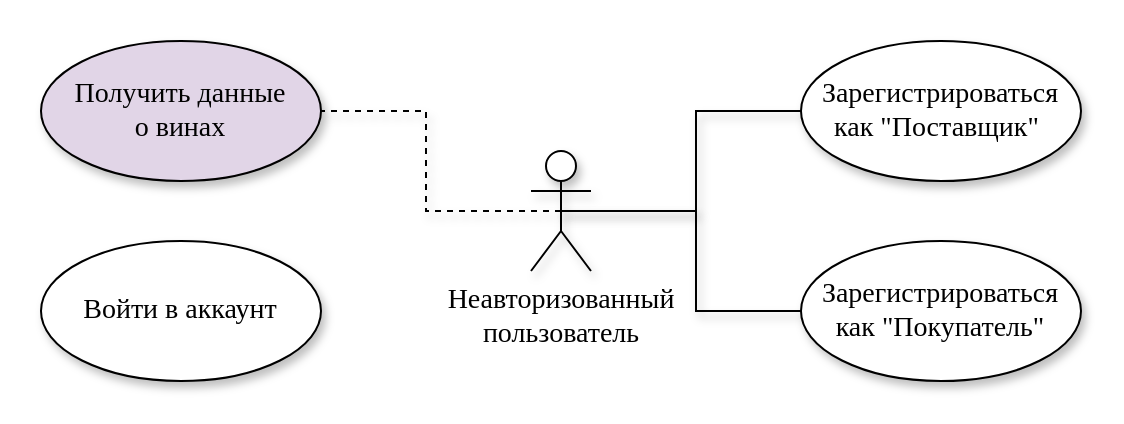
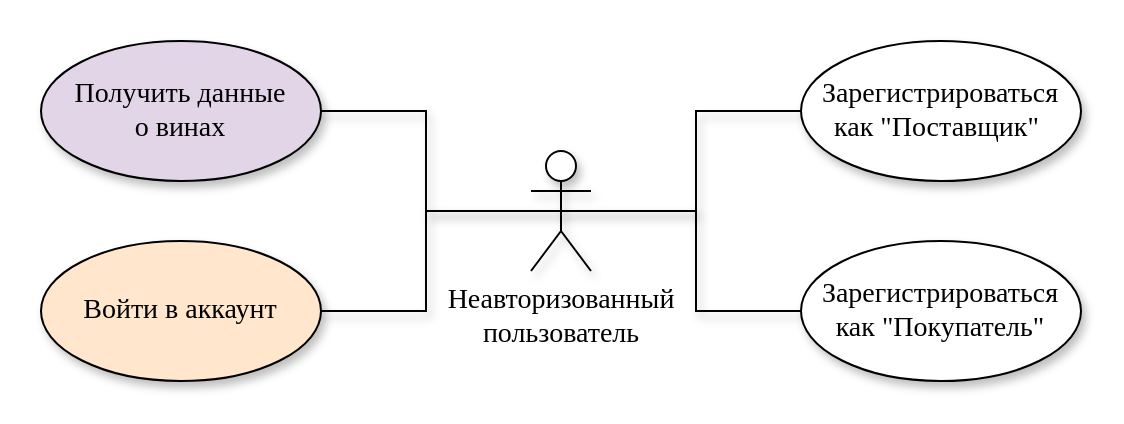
edge "Получить данные о винах" -- "Неавторизованный пользователь": style dashed -> solid
node "Войти в аккаунт": fillcolor #ffffff -> #ffe6cc
edge "Неавторизованный пользователь" -- "Войти в аккаунт": added
